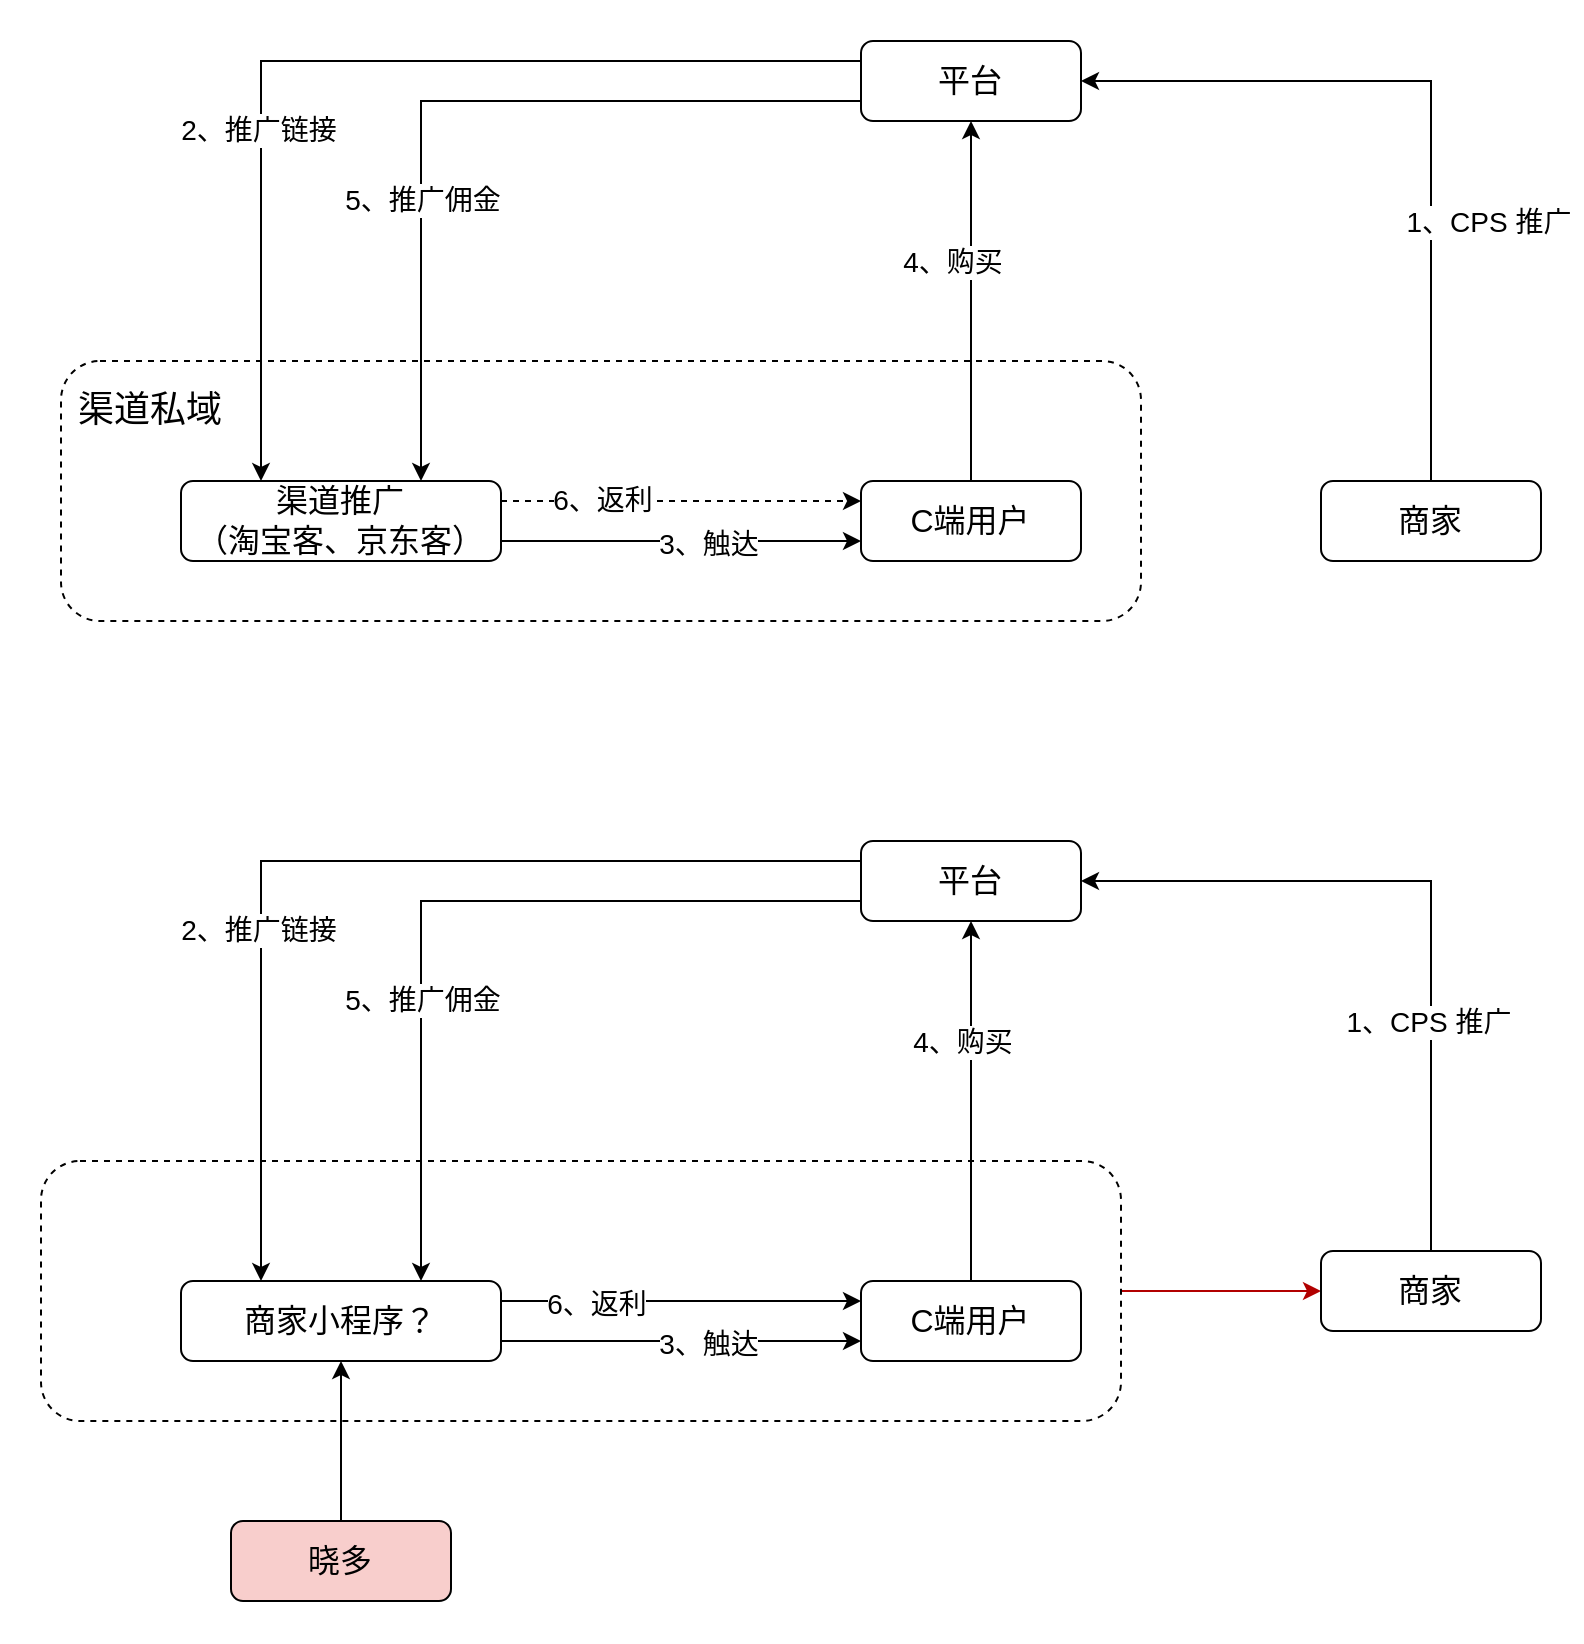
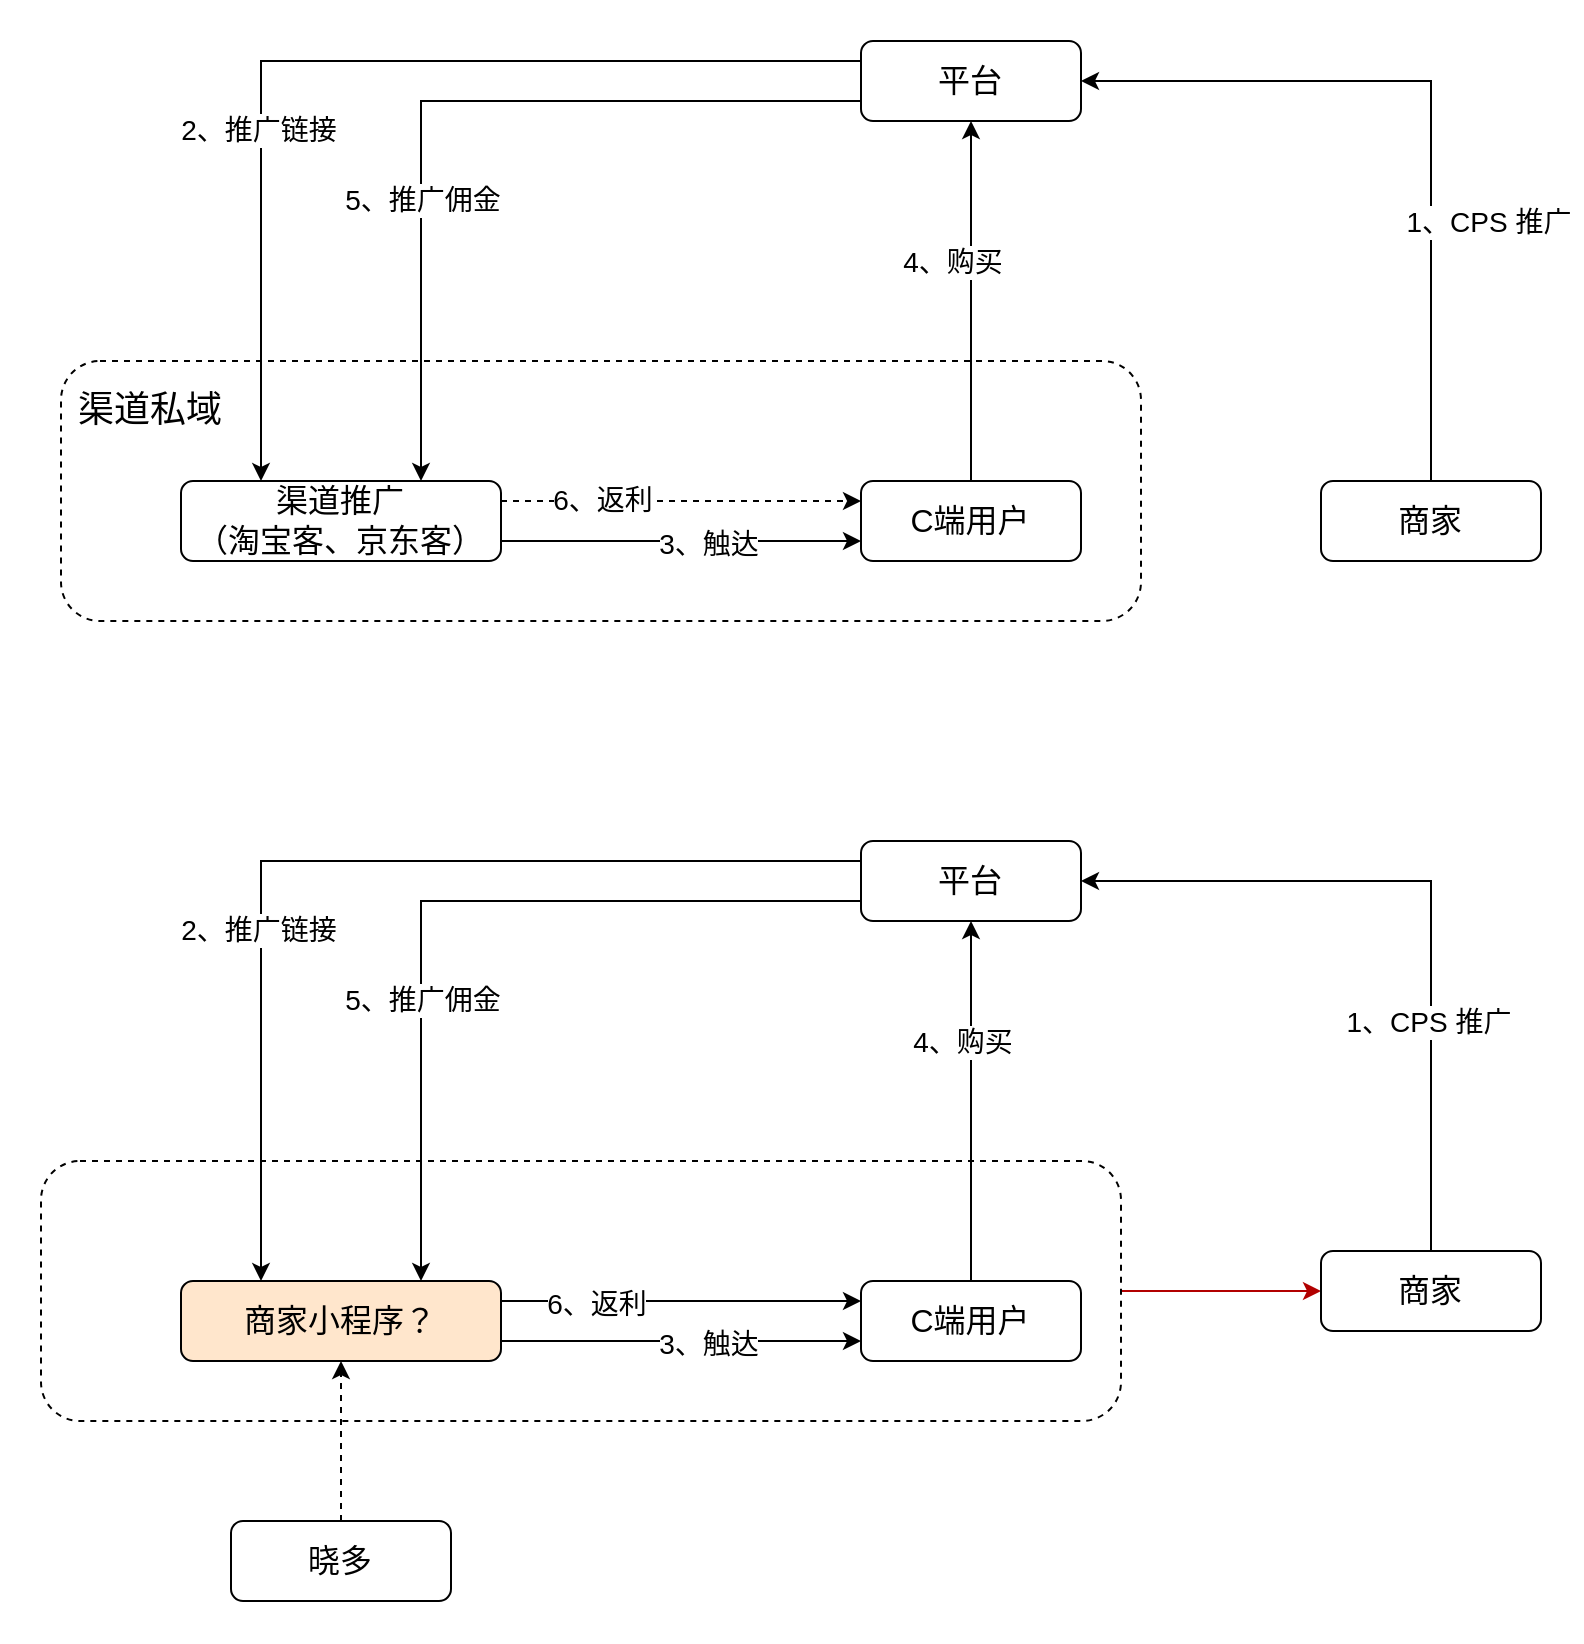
node "商家小程序？": fillcolor #ffffff -> #ffe6cc
edge "晓多" -> "商家小程序？": style solid -> dashed
node "晓多": fillcolor #f8cecc -> #ffffff
